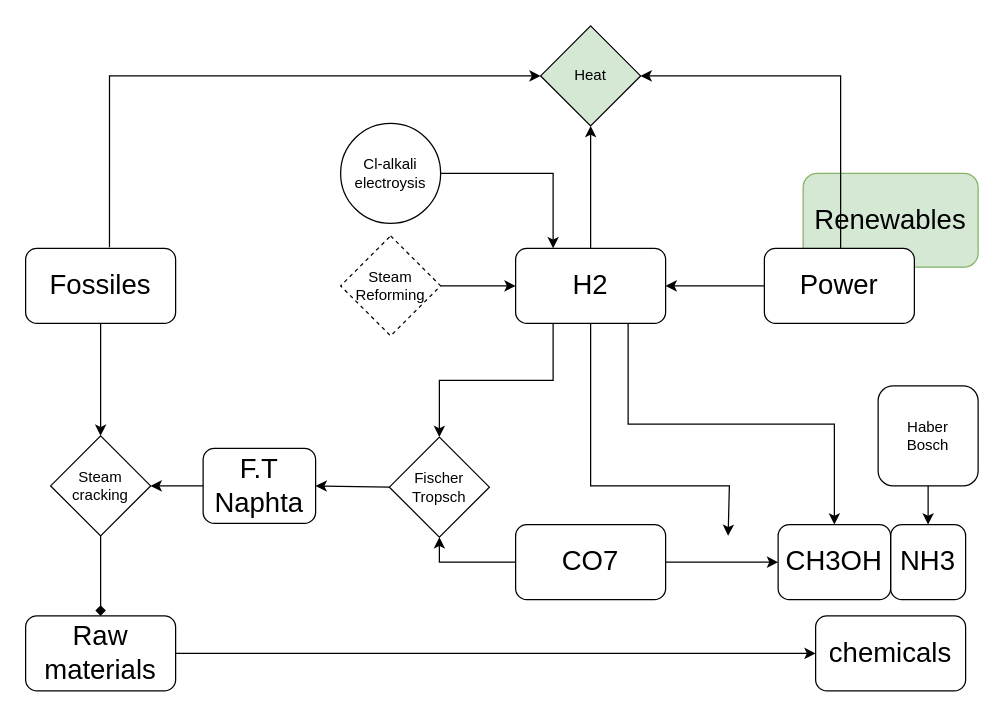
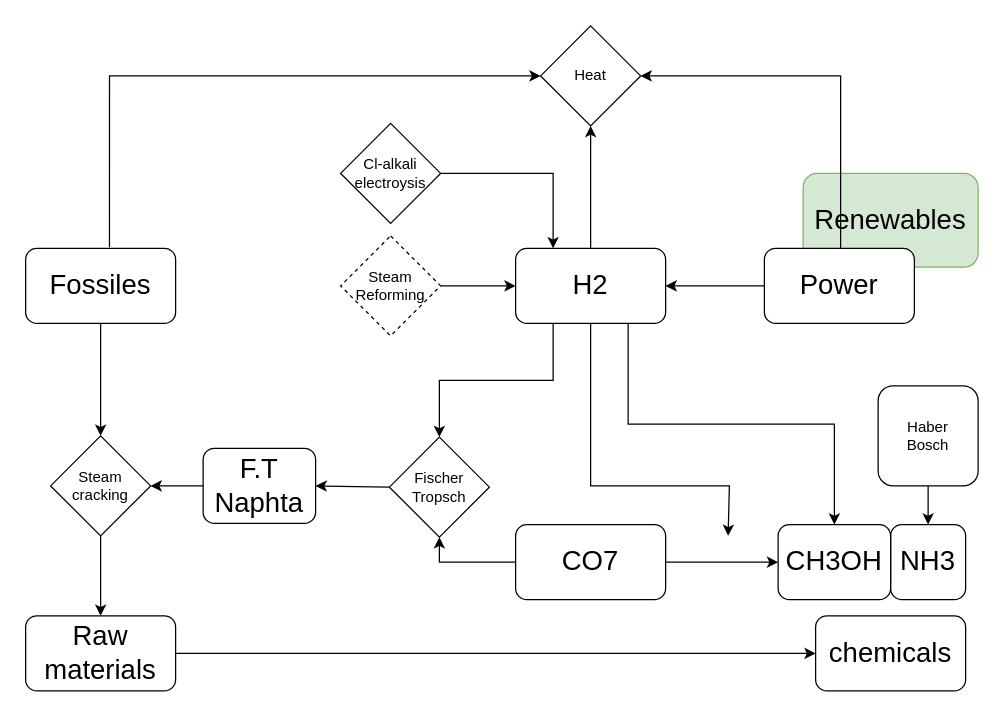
node "Heat": fillcolor #d5e8d4 -> #ffffff
node "Cl-alkali electroysis": shape ellipse -> diamond
edge "Steam cracking" -> "Raw materials": arrowhead diamond -> classic
